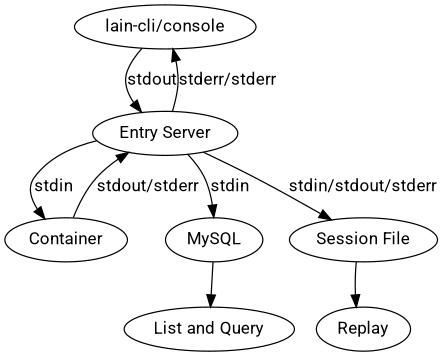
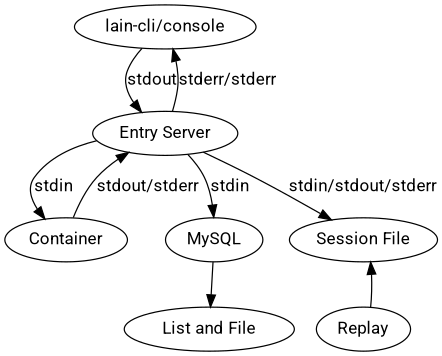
edge "Session File" -> "Replay": reversed
node "List and Query": label "List and Query" -> "List and File"
